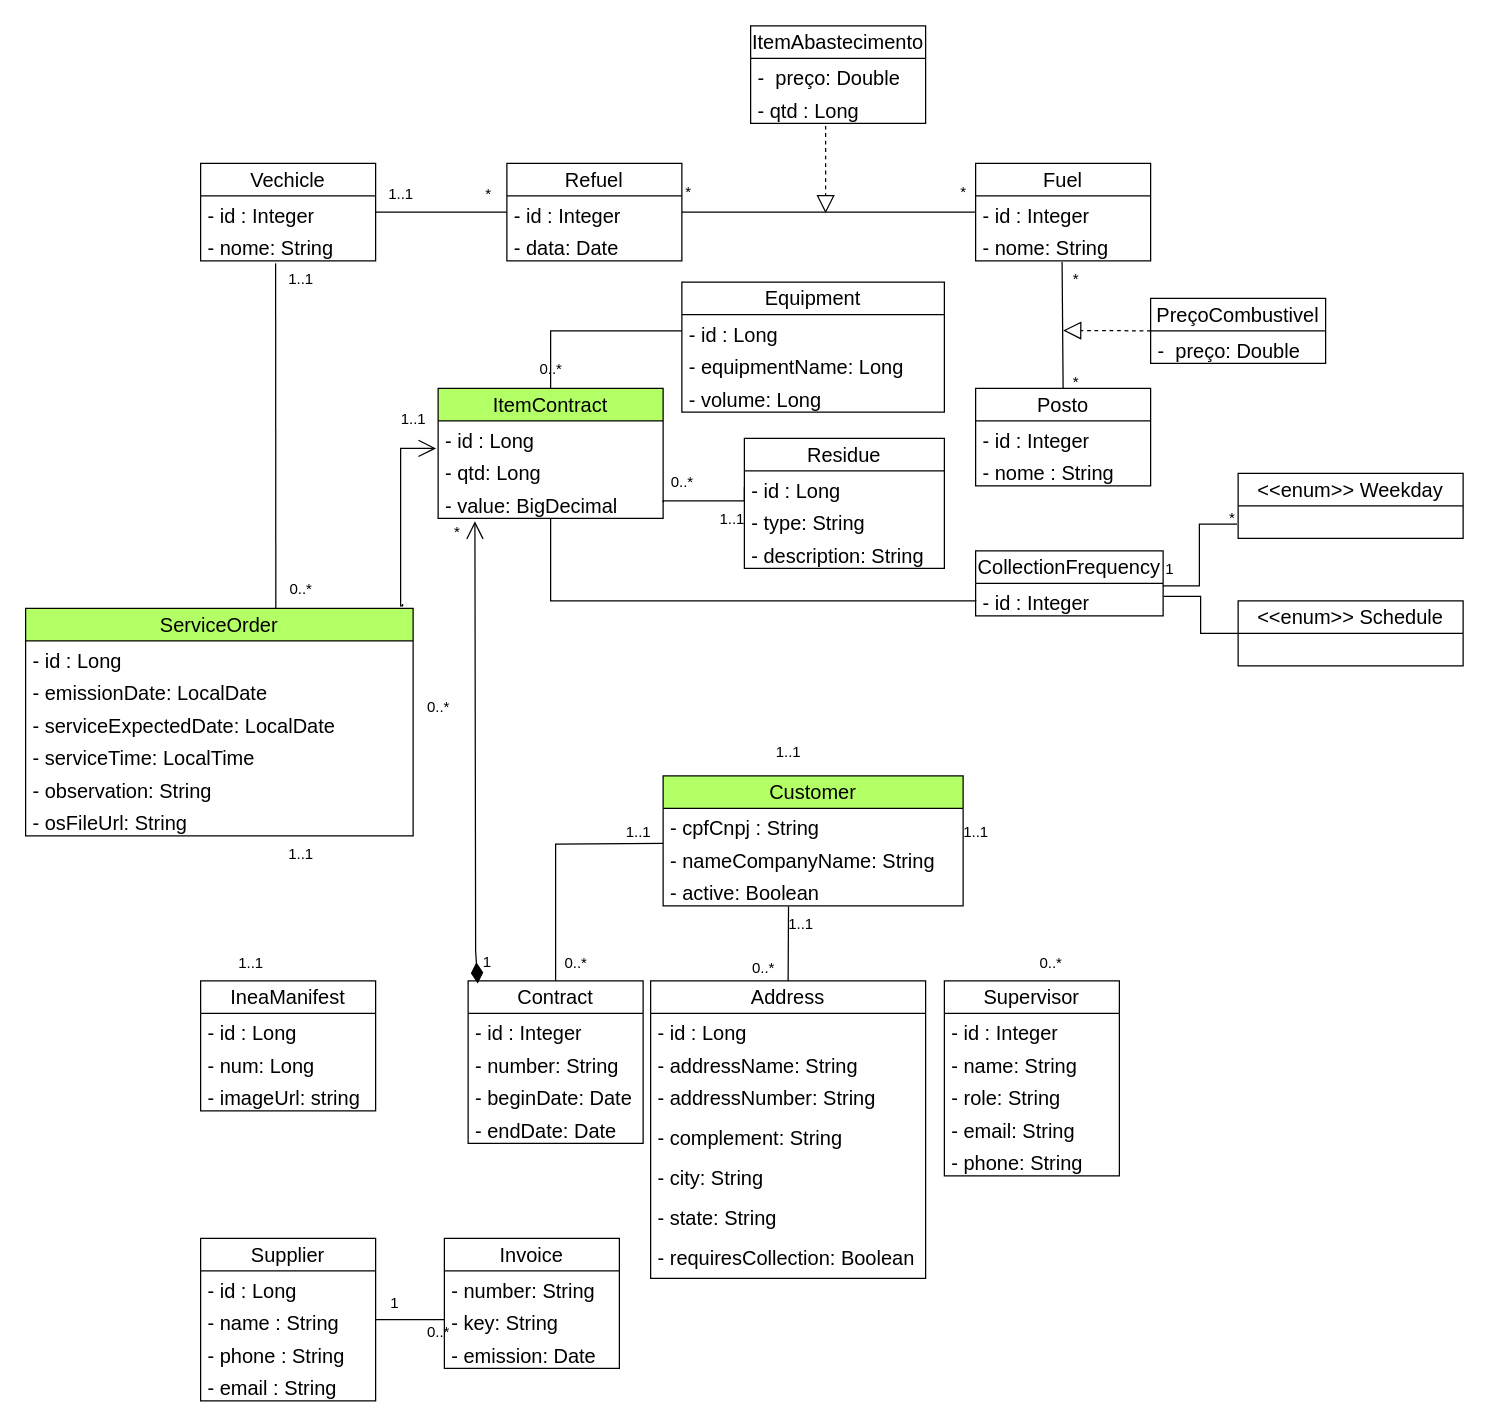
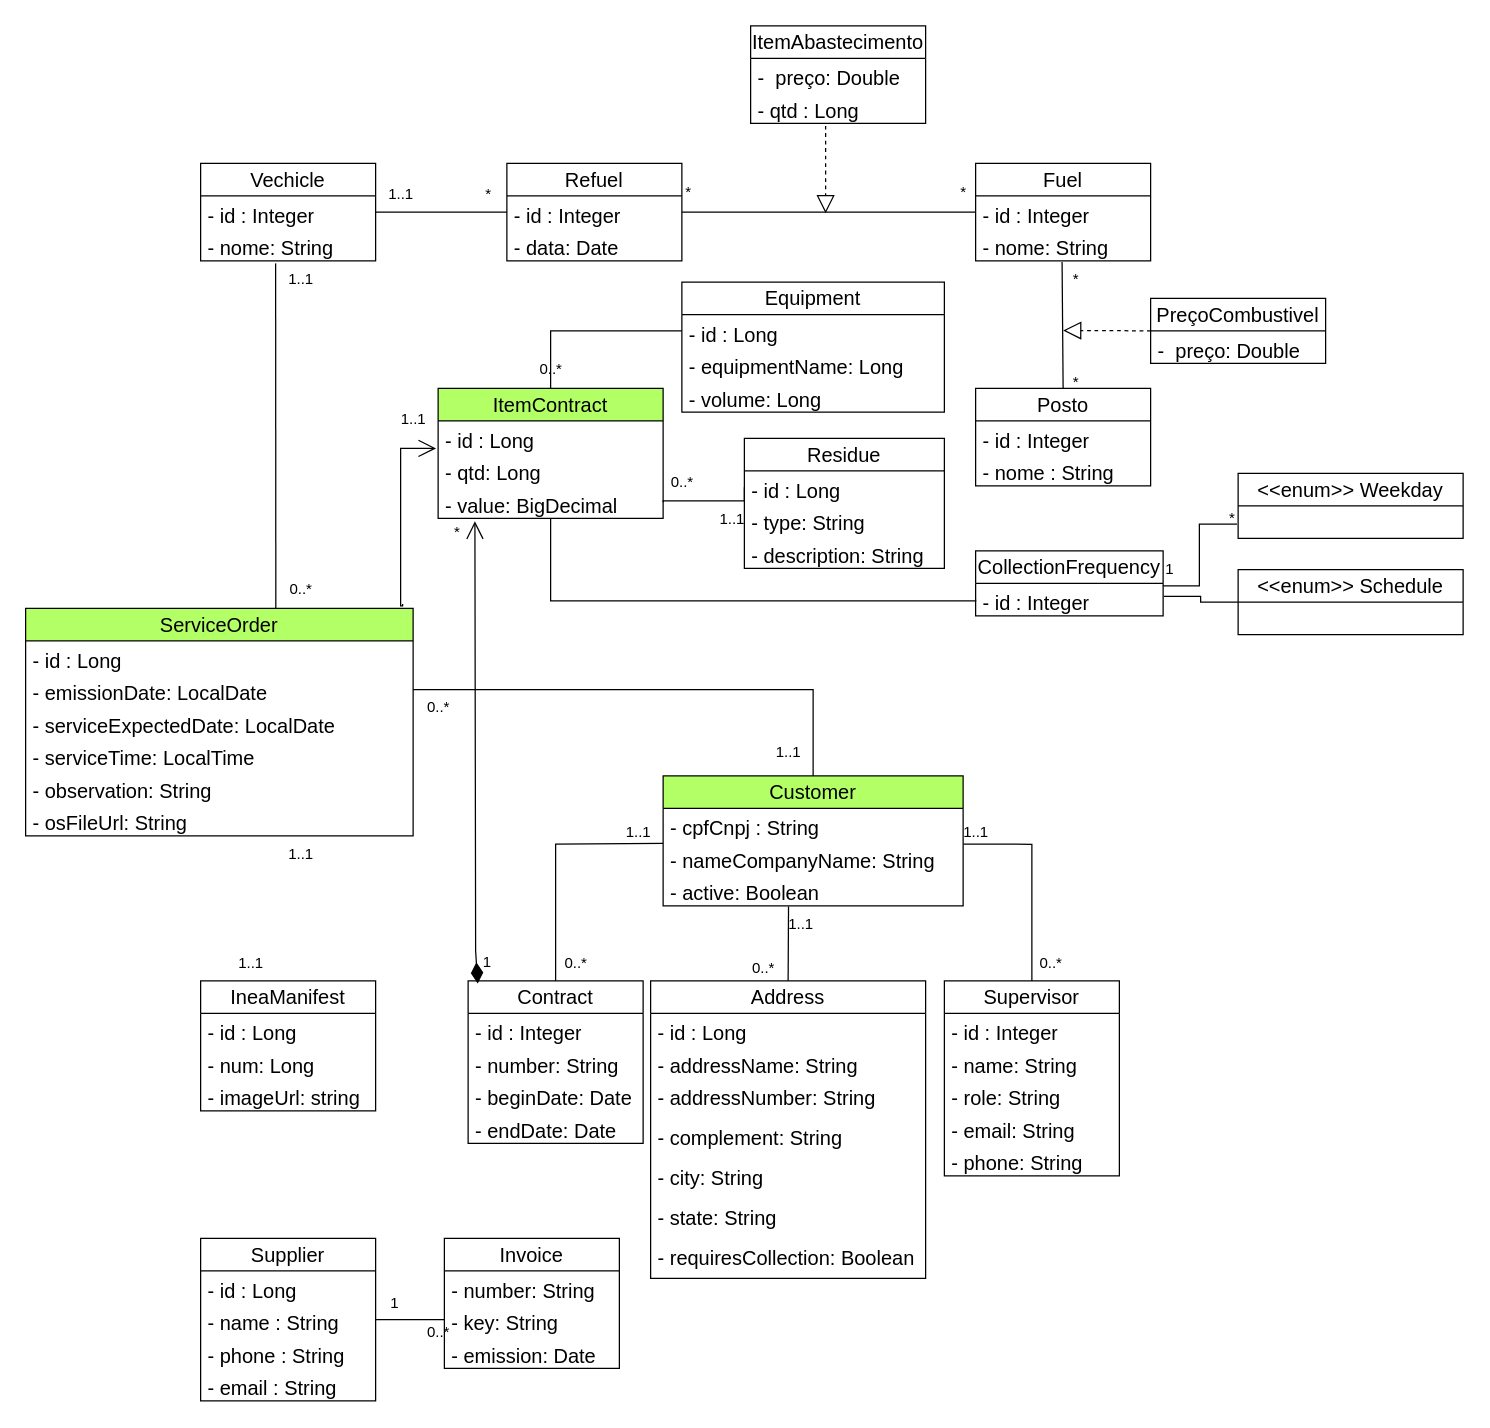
node "<<enum>> Schedule": moved (1351, 633) -> (1351, 602)
edge "- emissionDate: LocalDate" -- "Customer": added
edge "- nameCompanyName: String" -- "Supervisor": added
